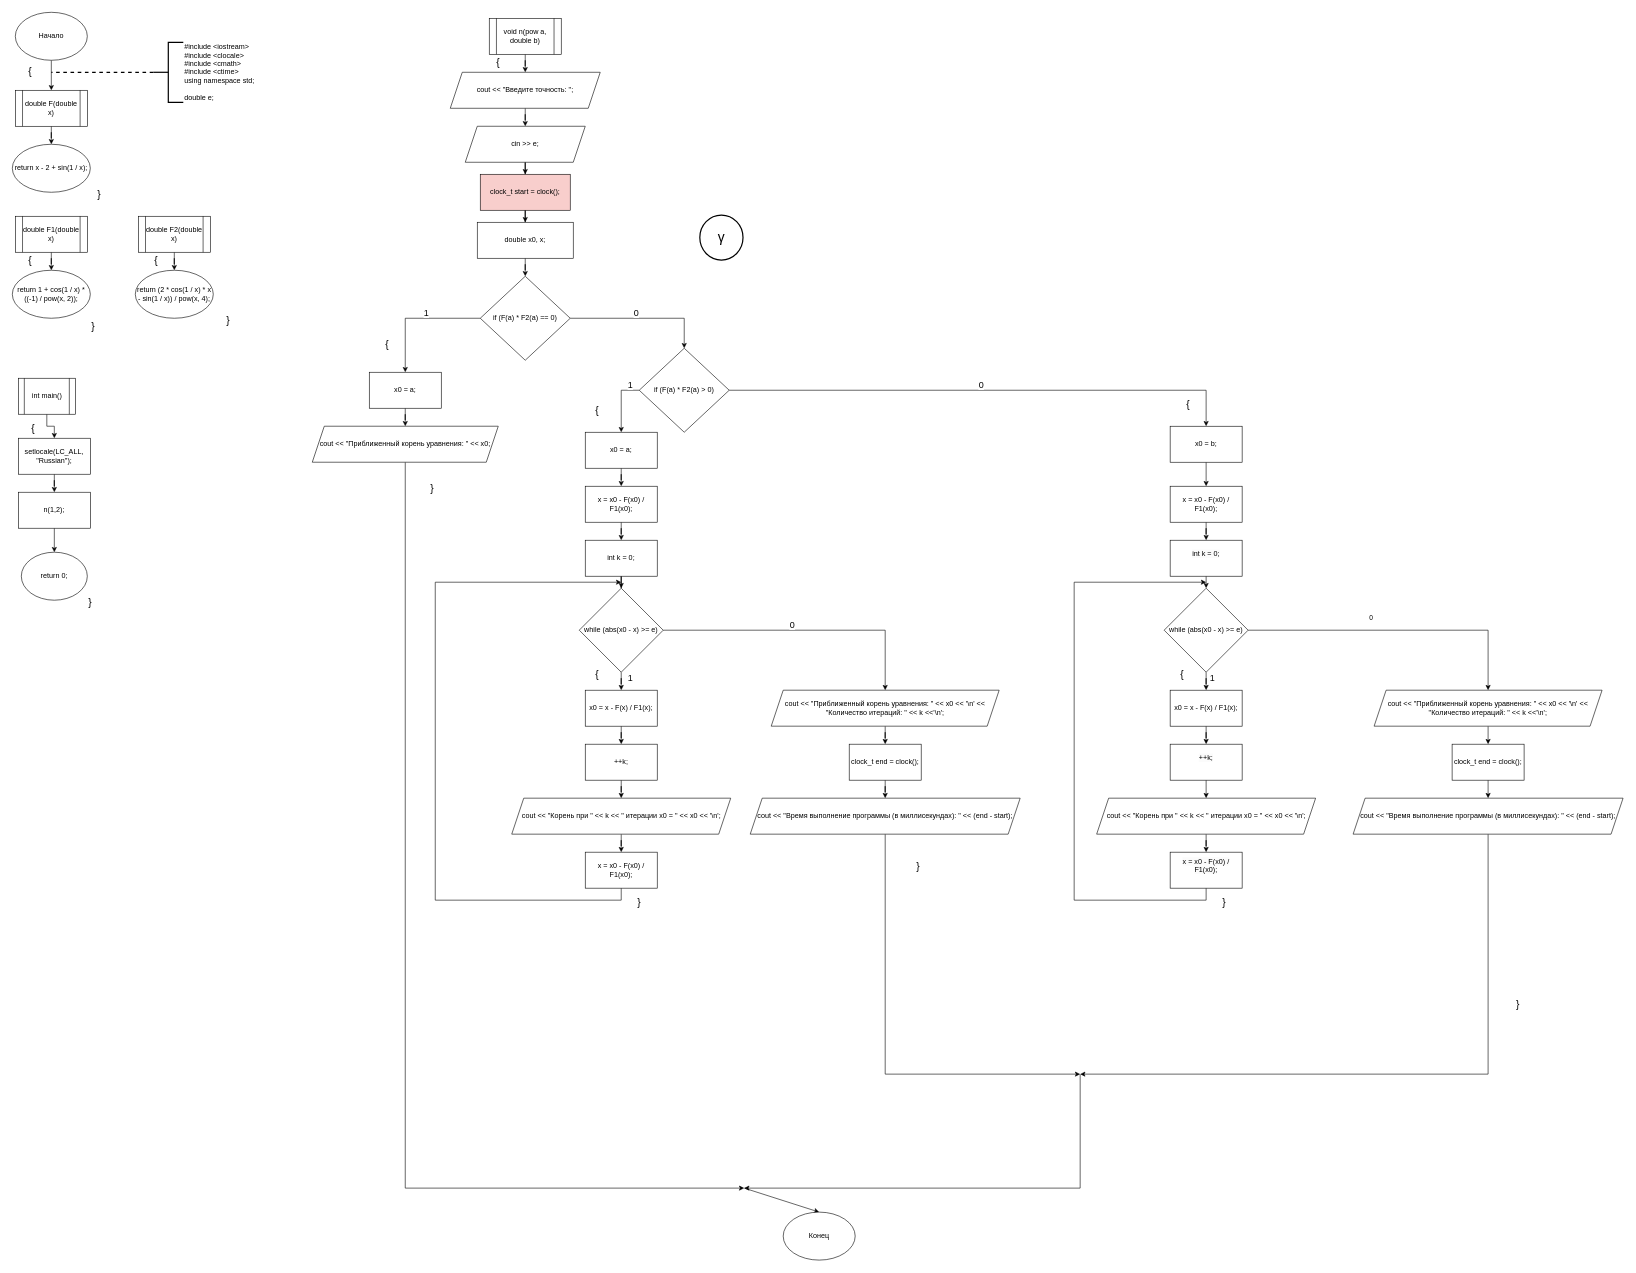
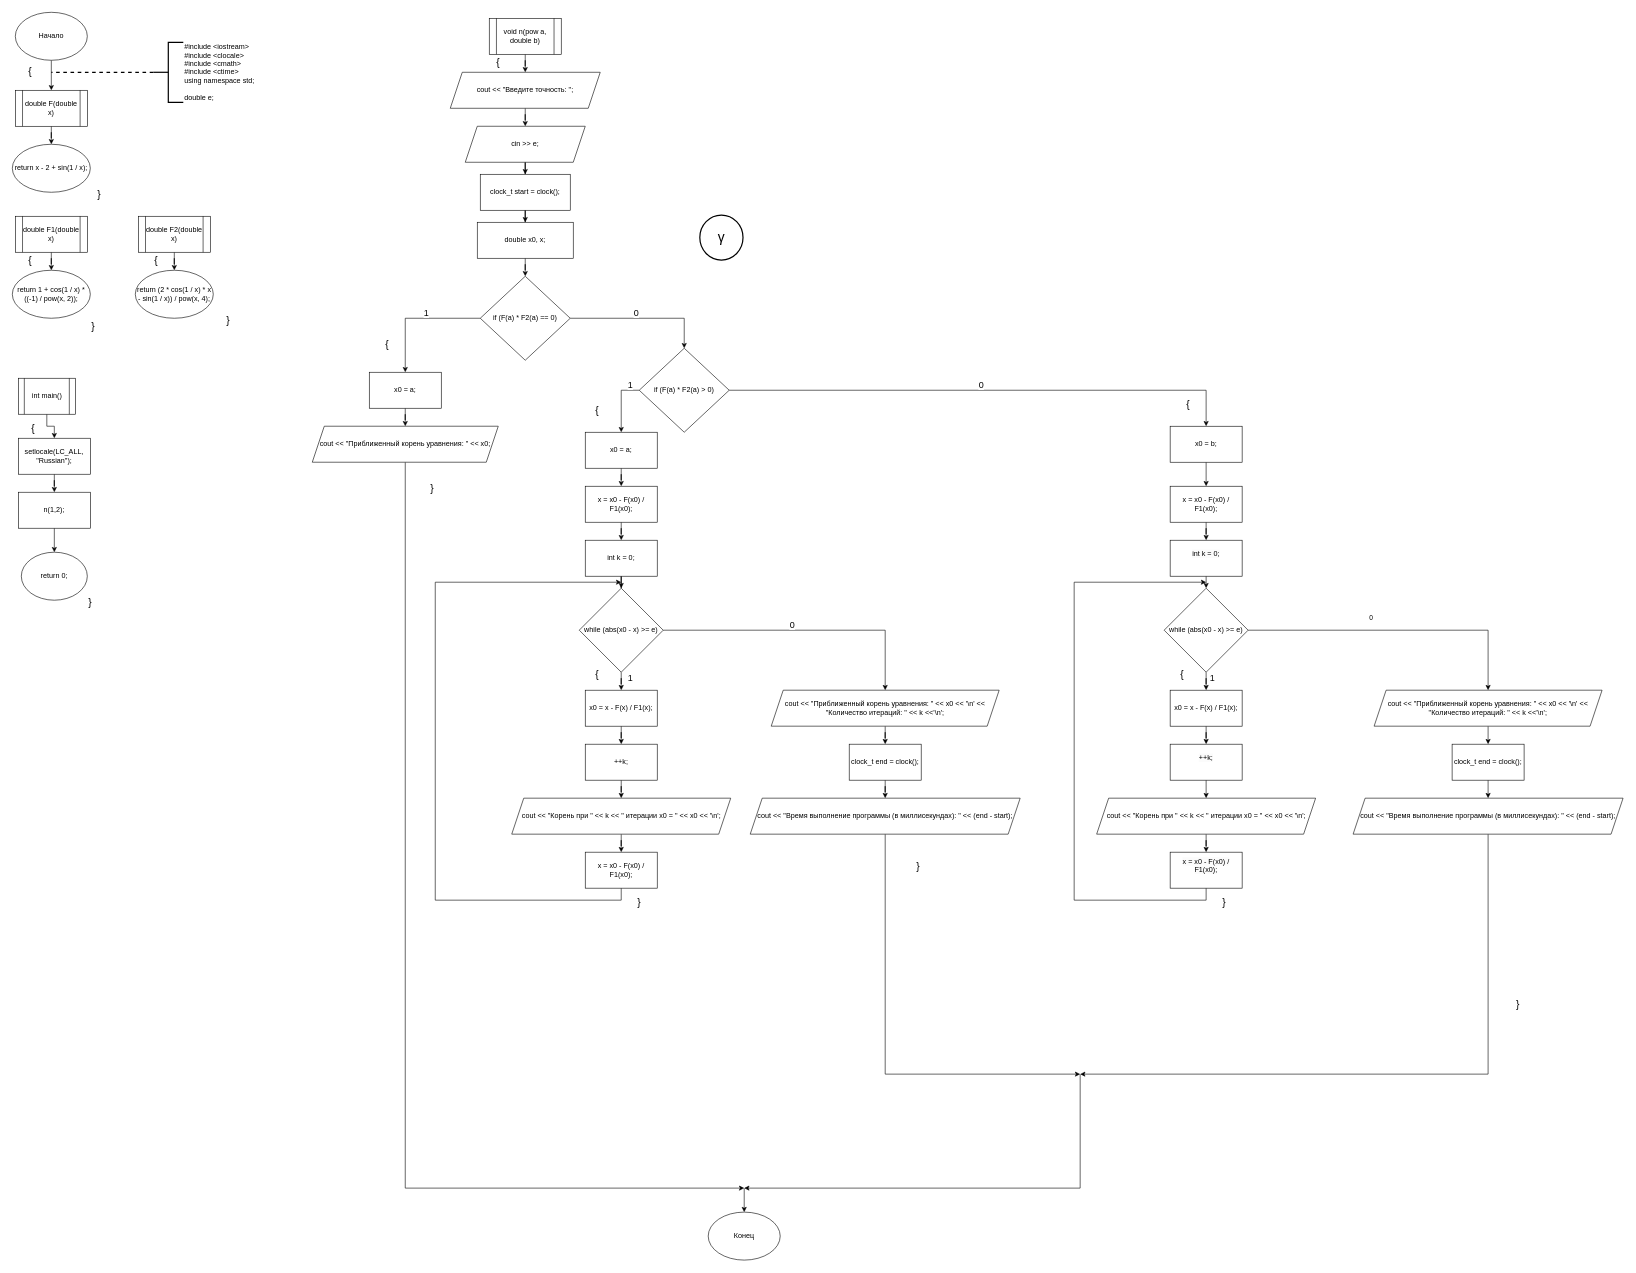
node "clock_t start = clock();": fillcolor #f8cecc -> #ffffff
node "Конец": moved (819, 1236) -> (744, 1236)
